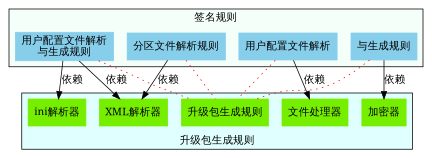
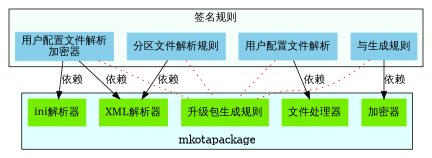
node "用户配置文件解析 与生成规则": label "用户配置文件解析 与生成规则" -> "用户配置文件解析 加密器"
cluster "升级包生成规则": label "升级包生成规则" -> "mkotapackage"
